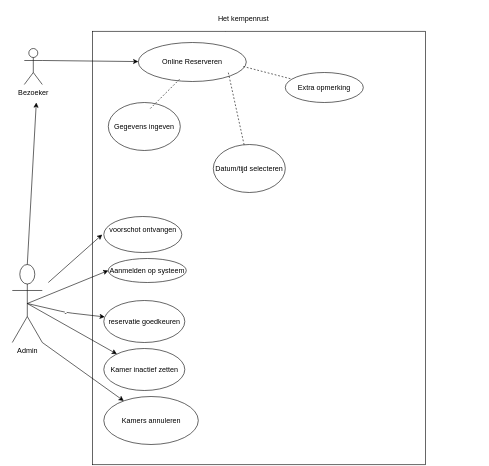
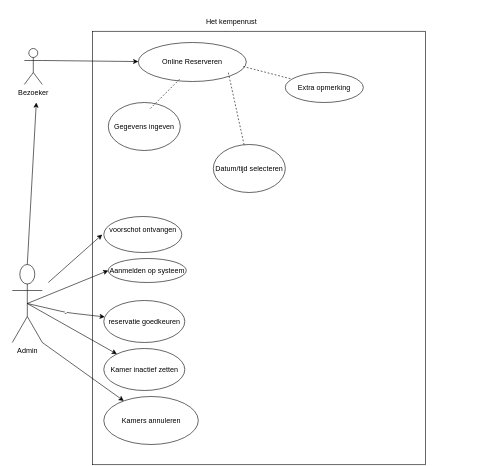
node "Het kempenrust": moved (243, 18) -> (231, 21)
